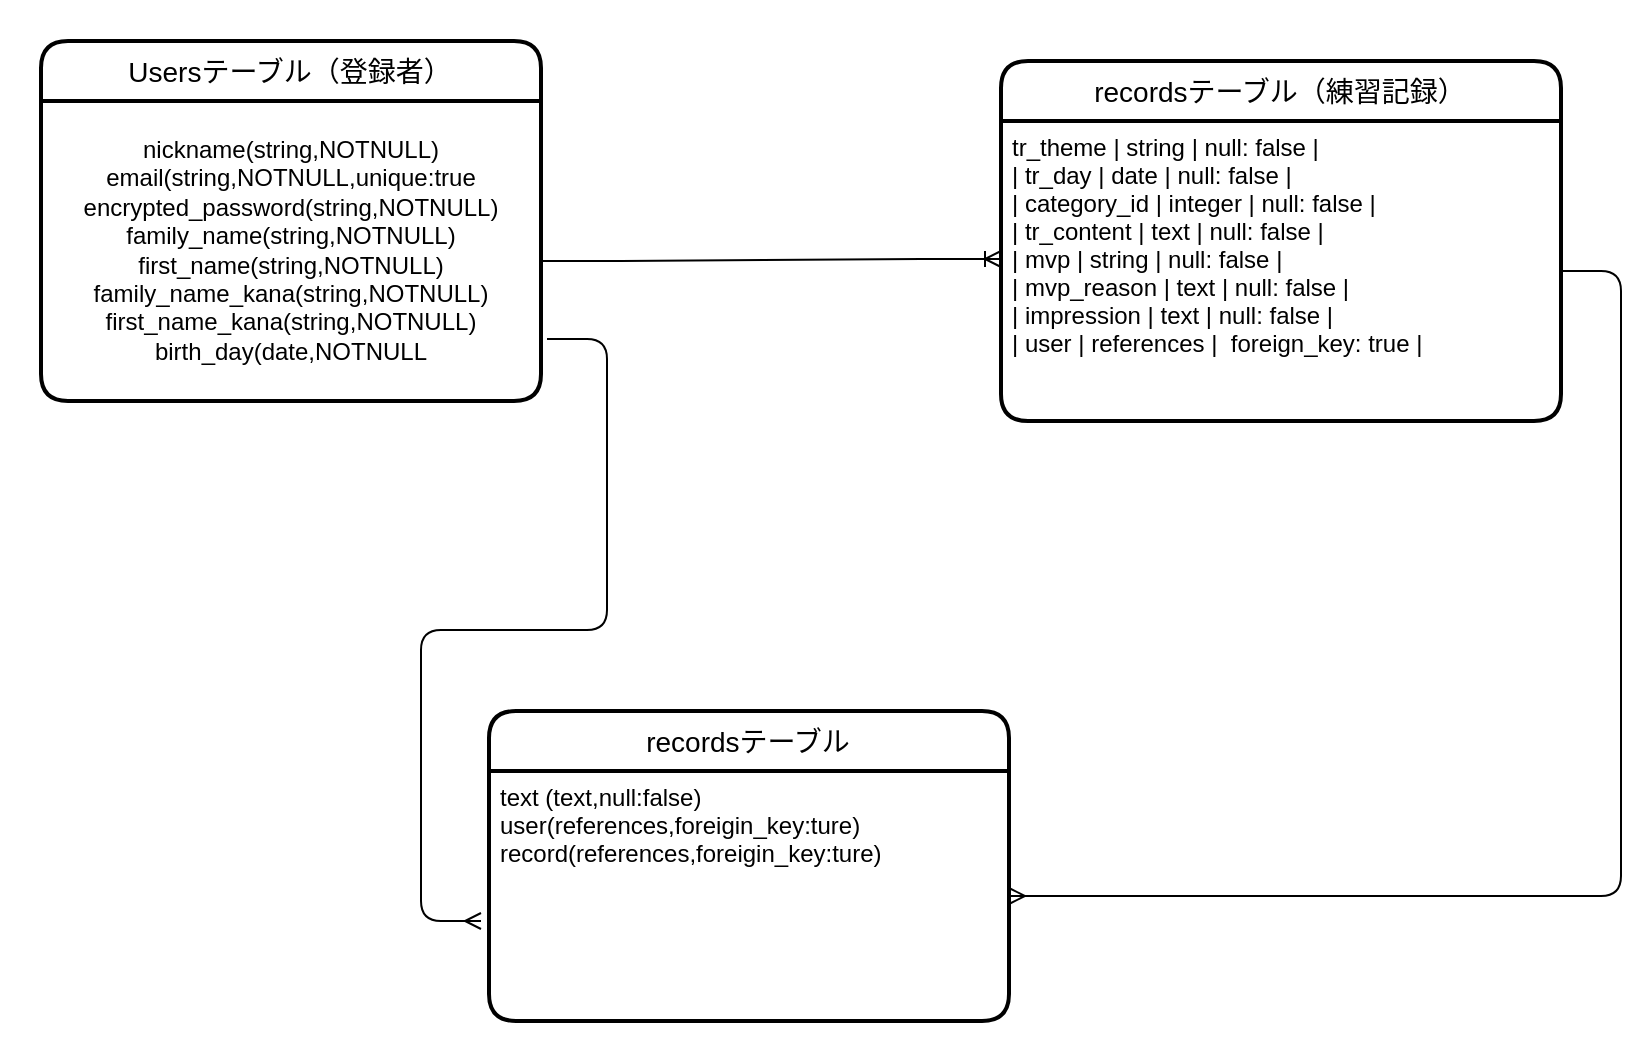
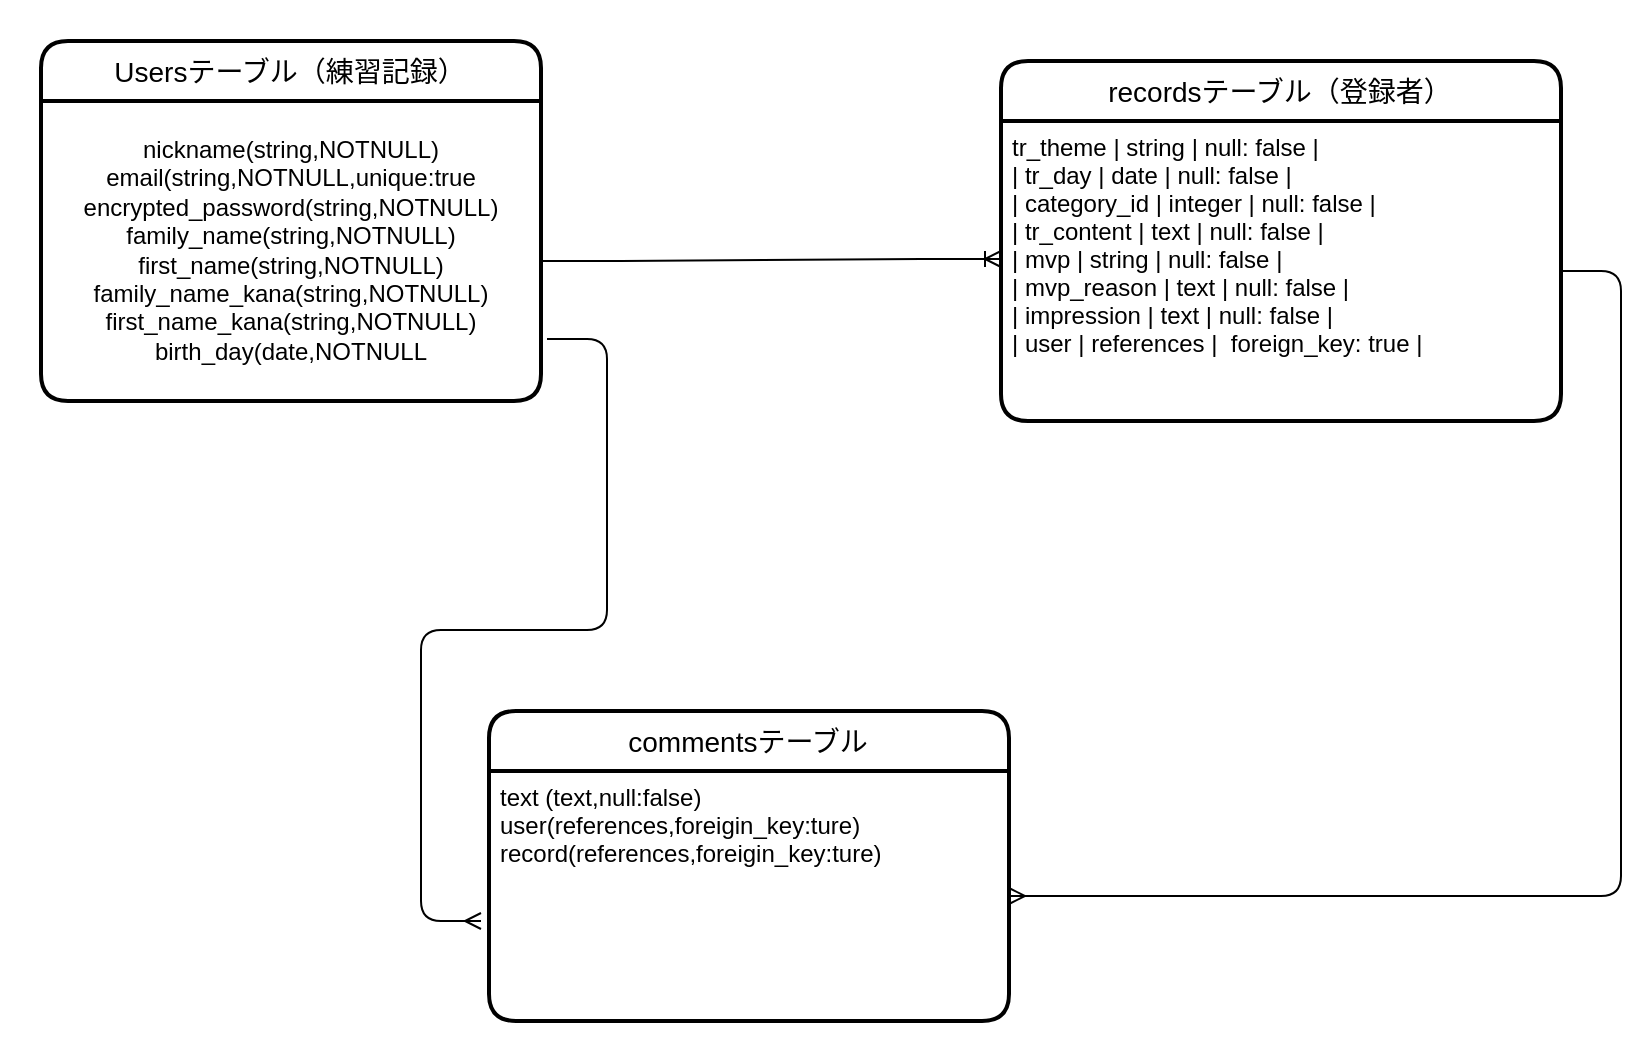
node "Usersテーブル（登録者）": label "Usersテーブル（登録者）" -> "Usersテーブル（練習記録）"
node "recordsテーブル（練習記録）": label "recordsテーブル（練習記録）" -> "recordsテーブル（登録者）"
node "recordsテーブル": label "recordsテーブル" -> "commentsテーブル"
